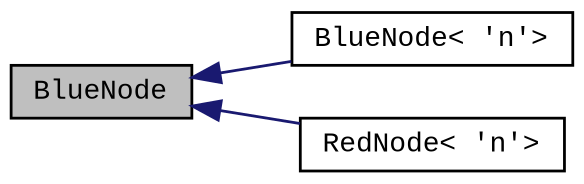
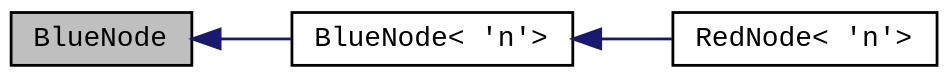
edge "RedNode< 'n'>" -> "BlueNode": now "RedNode< 'n'>" -> "BlueNode< 'n'>"
